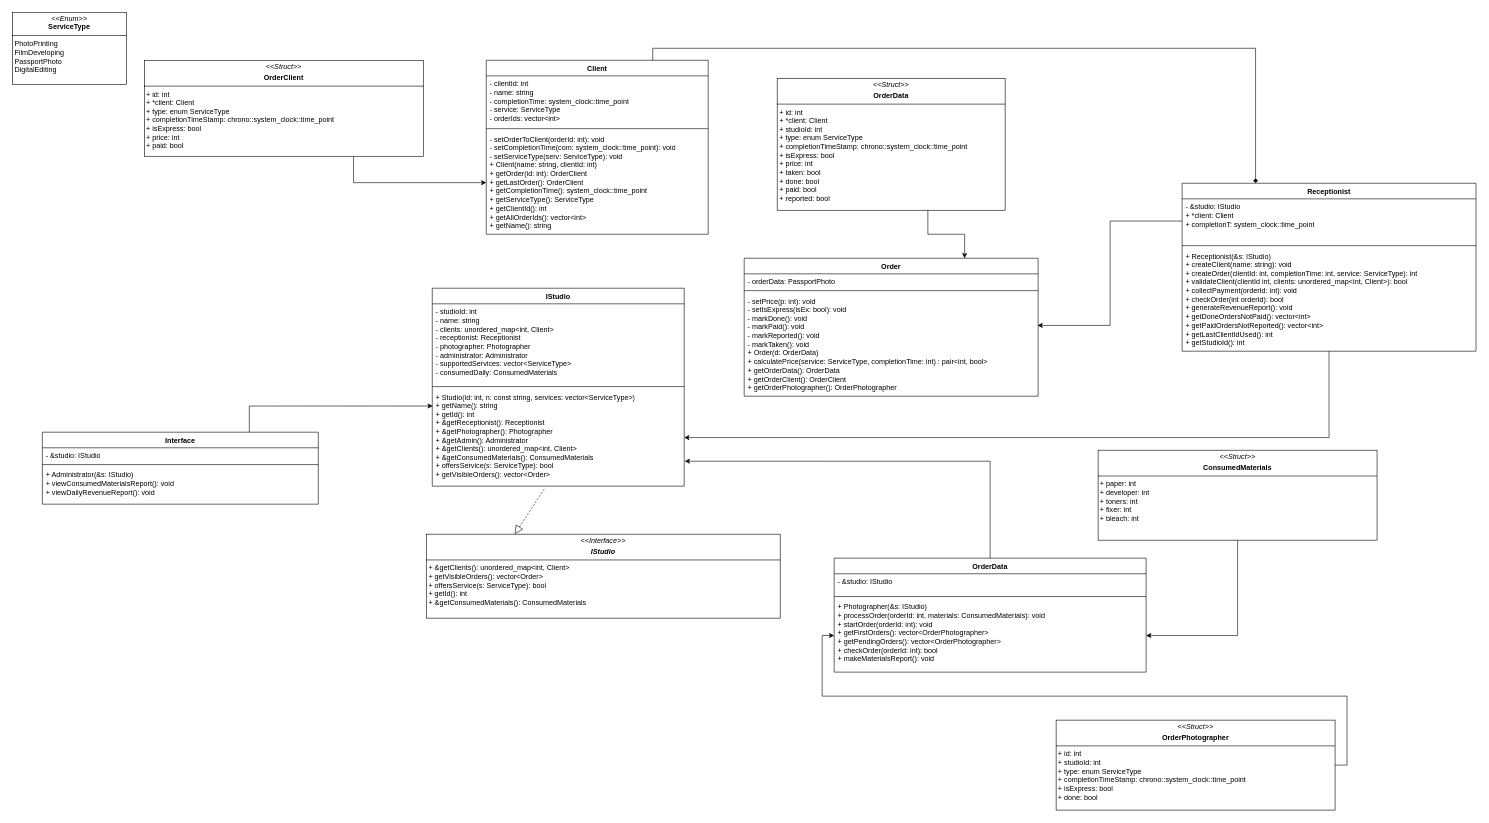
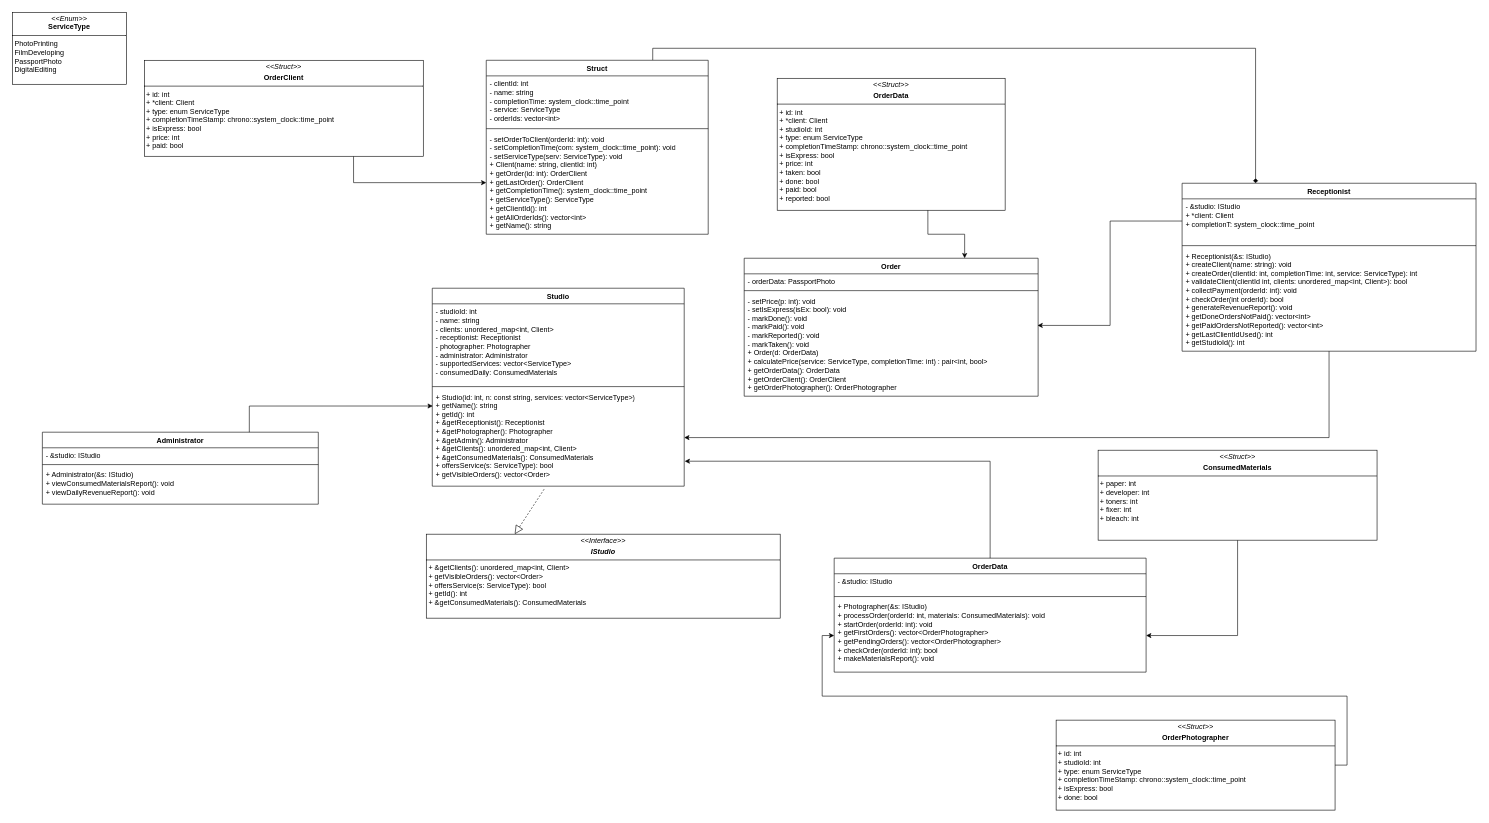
node "Client": label "Client" -> "Struct"
node "IStudio": label "IStudio" -> "Studio"
node "Interface": label "Interface" -> "Administrator"
